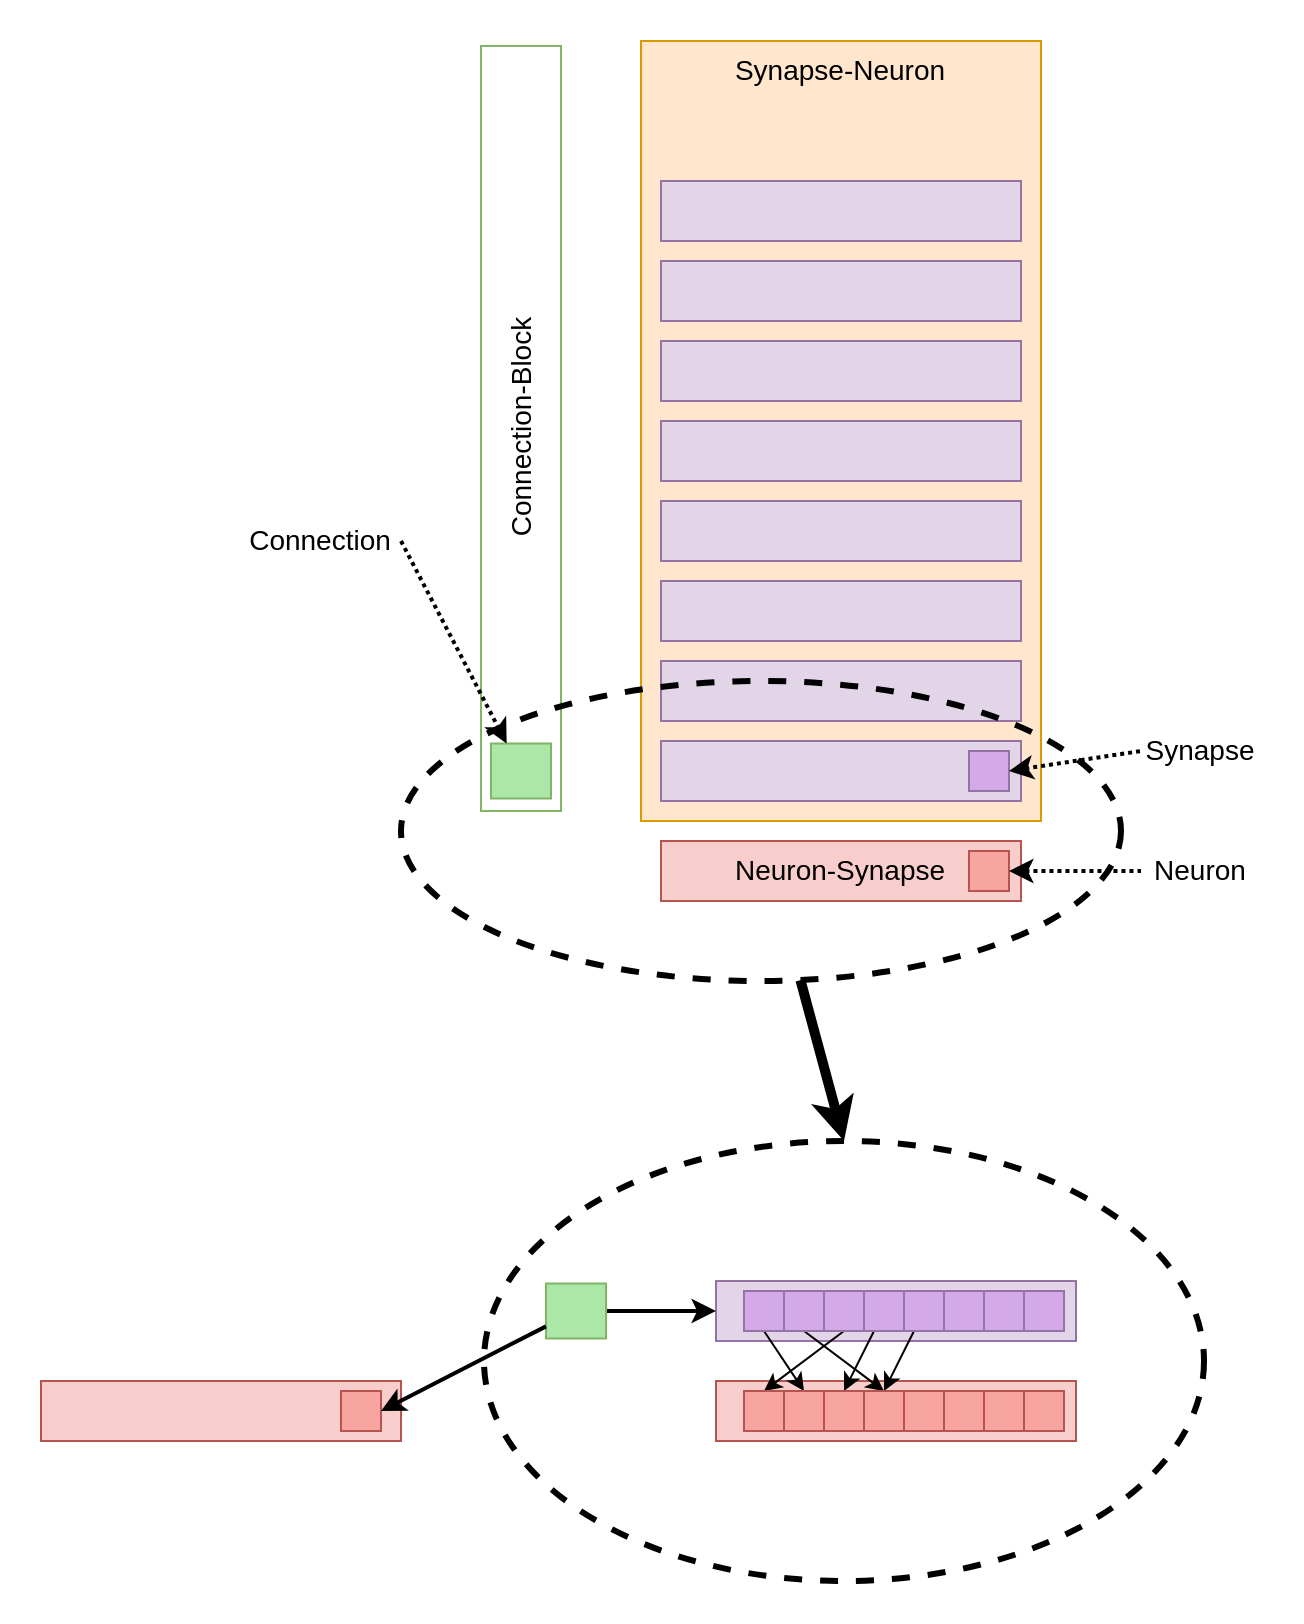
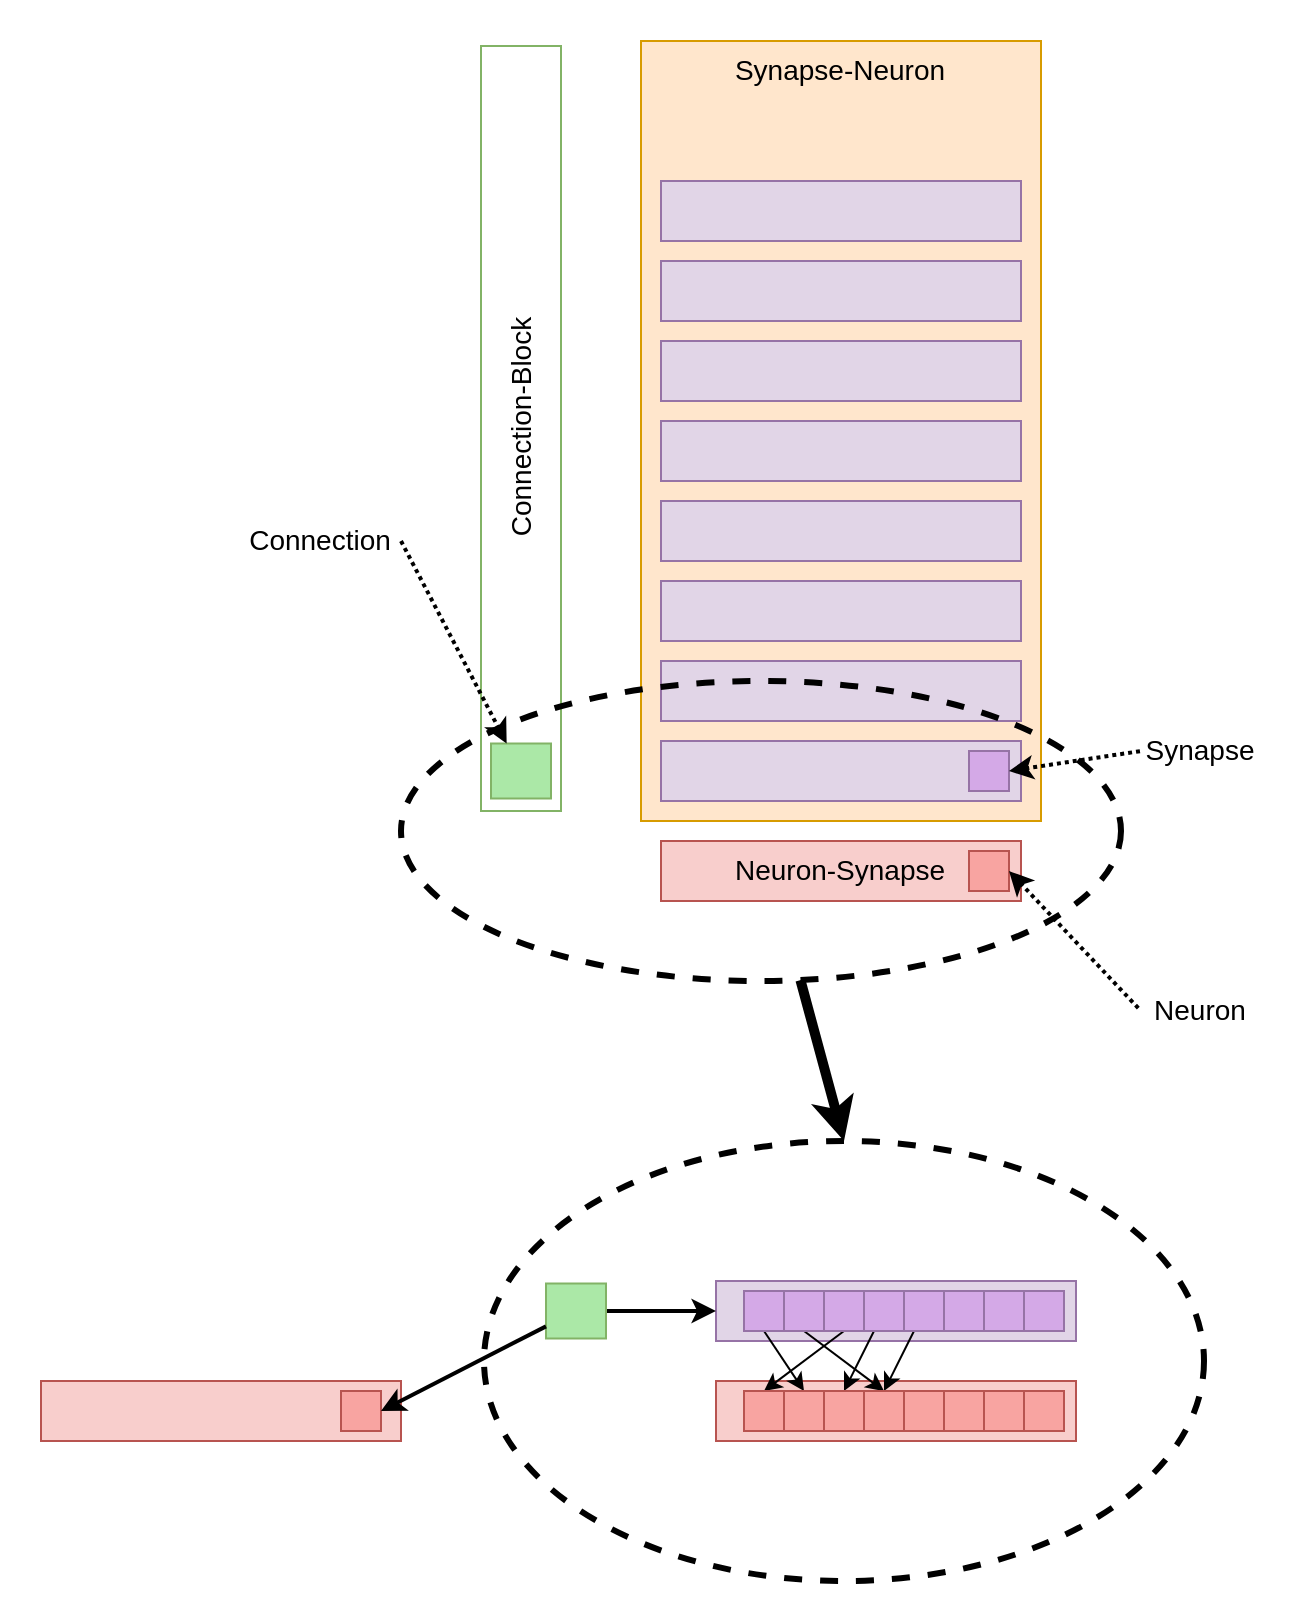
node "Neuron": moved (1201, 871) -> (1201, 1011)
